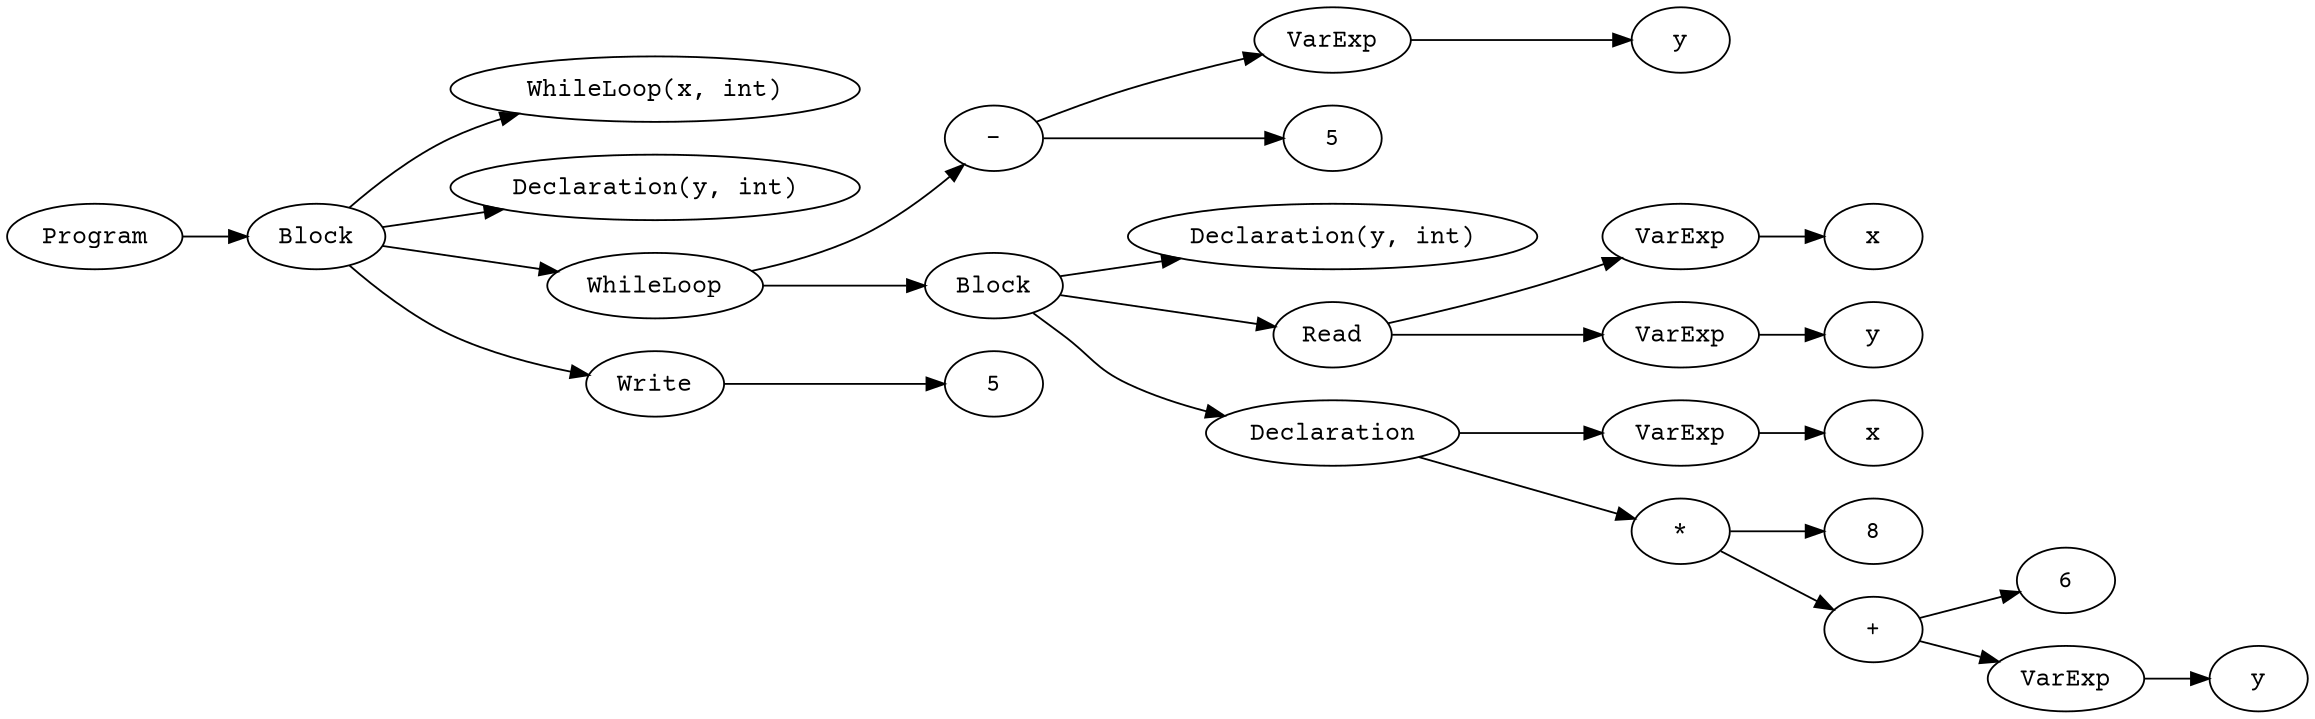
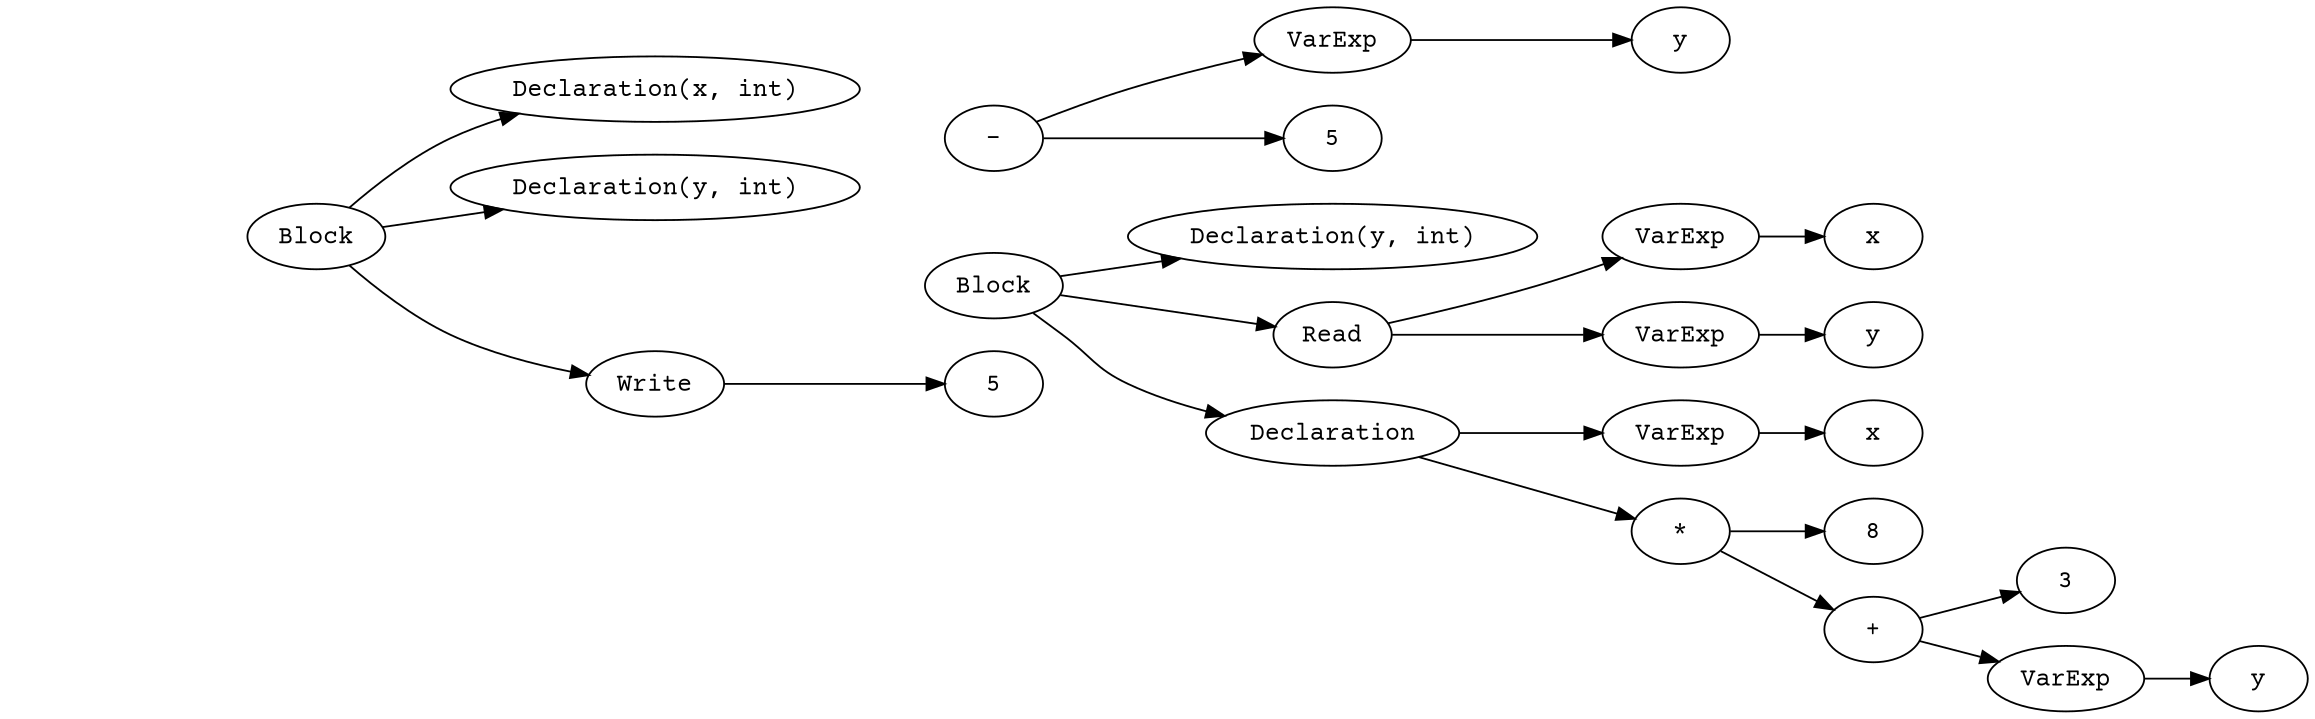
node "WhileLoop(x, int)": label "WhileLoop(x, int)" -> "Declaration(x, int)"
node "Program": removed
node "WhileLoop": removed
node "6": label "6" -> "3"
